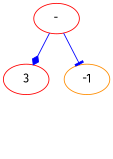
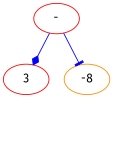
node "-1": label "-1" -> "-8"
